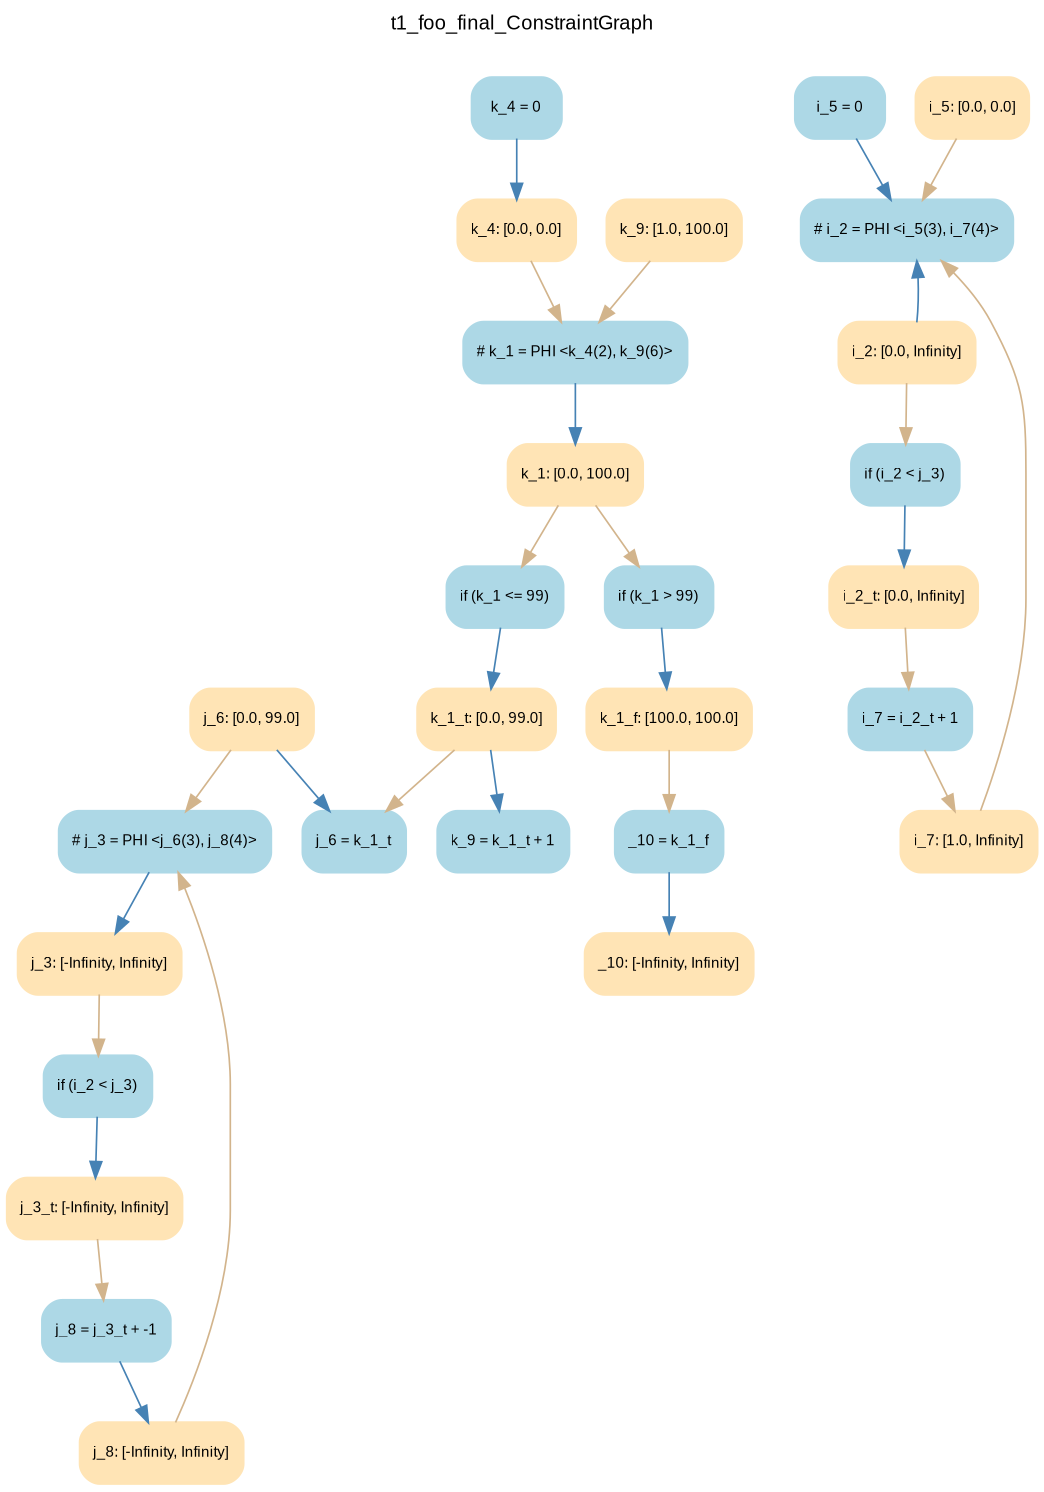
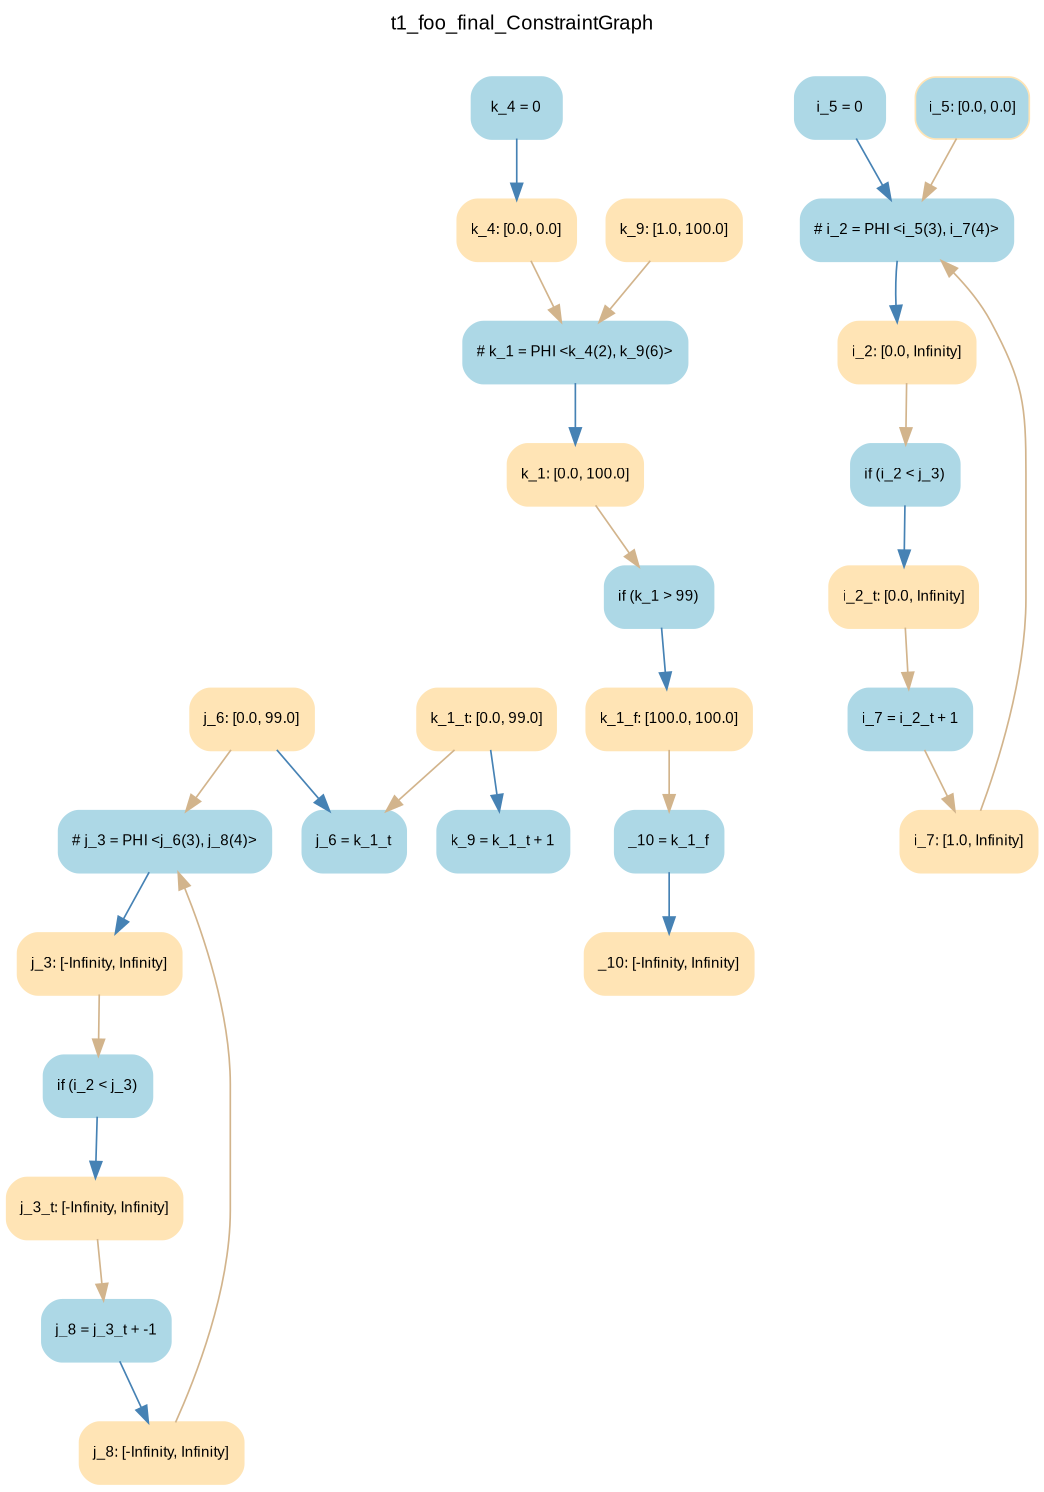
node "i_5: [0.0, 0.0]": fillcolor moccasin -> lightblue
edge "i_2: [0.0, Infinity]" -> "# i_2 = PHI <i_5(3), i_7(4)>": reversed
node "if (k_1 <= 99)": removed
